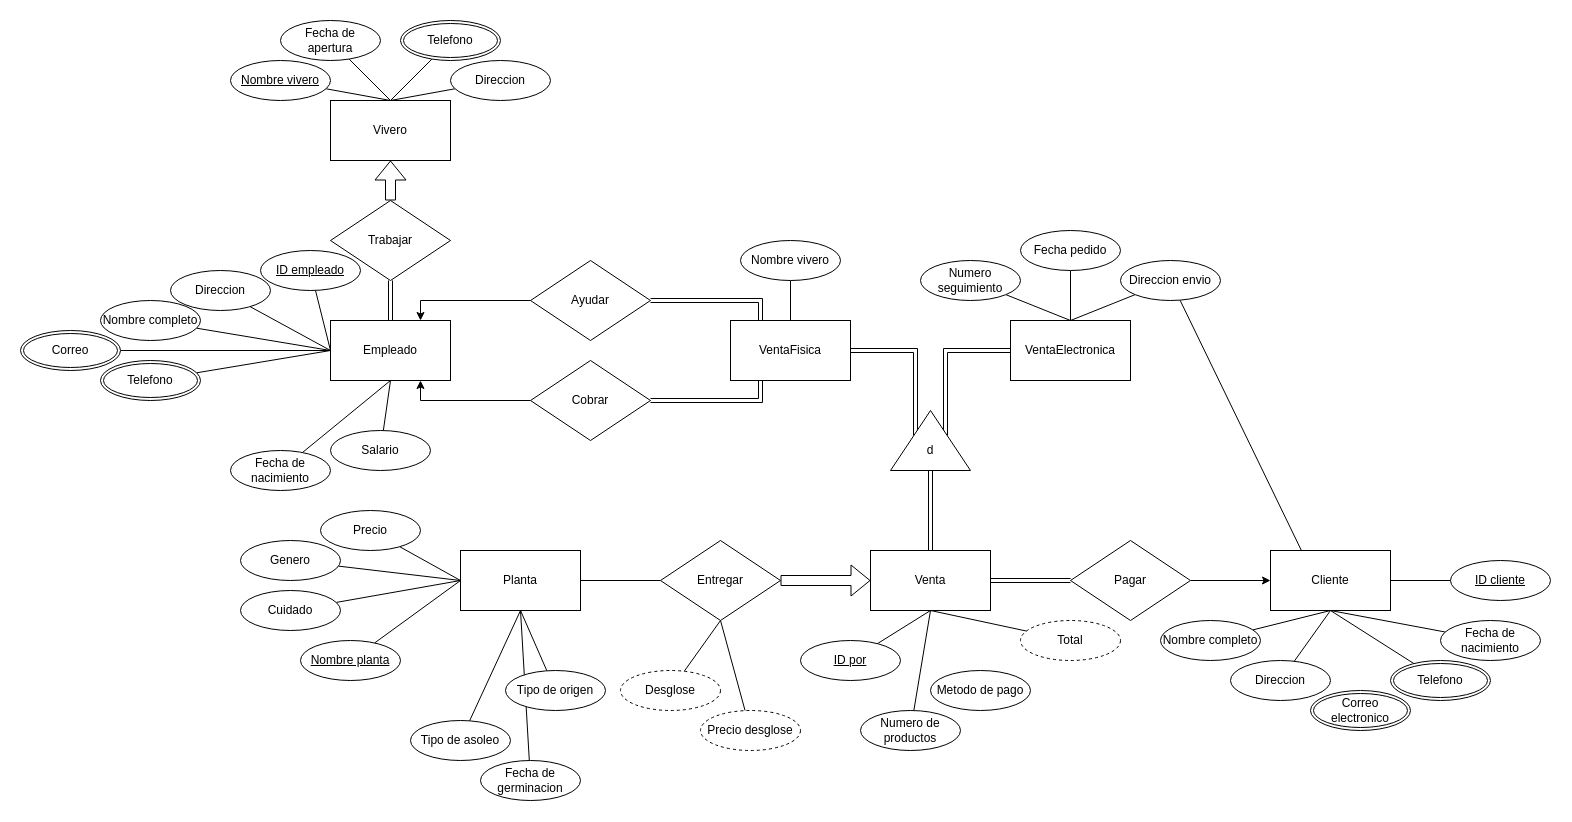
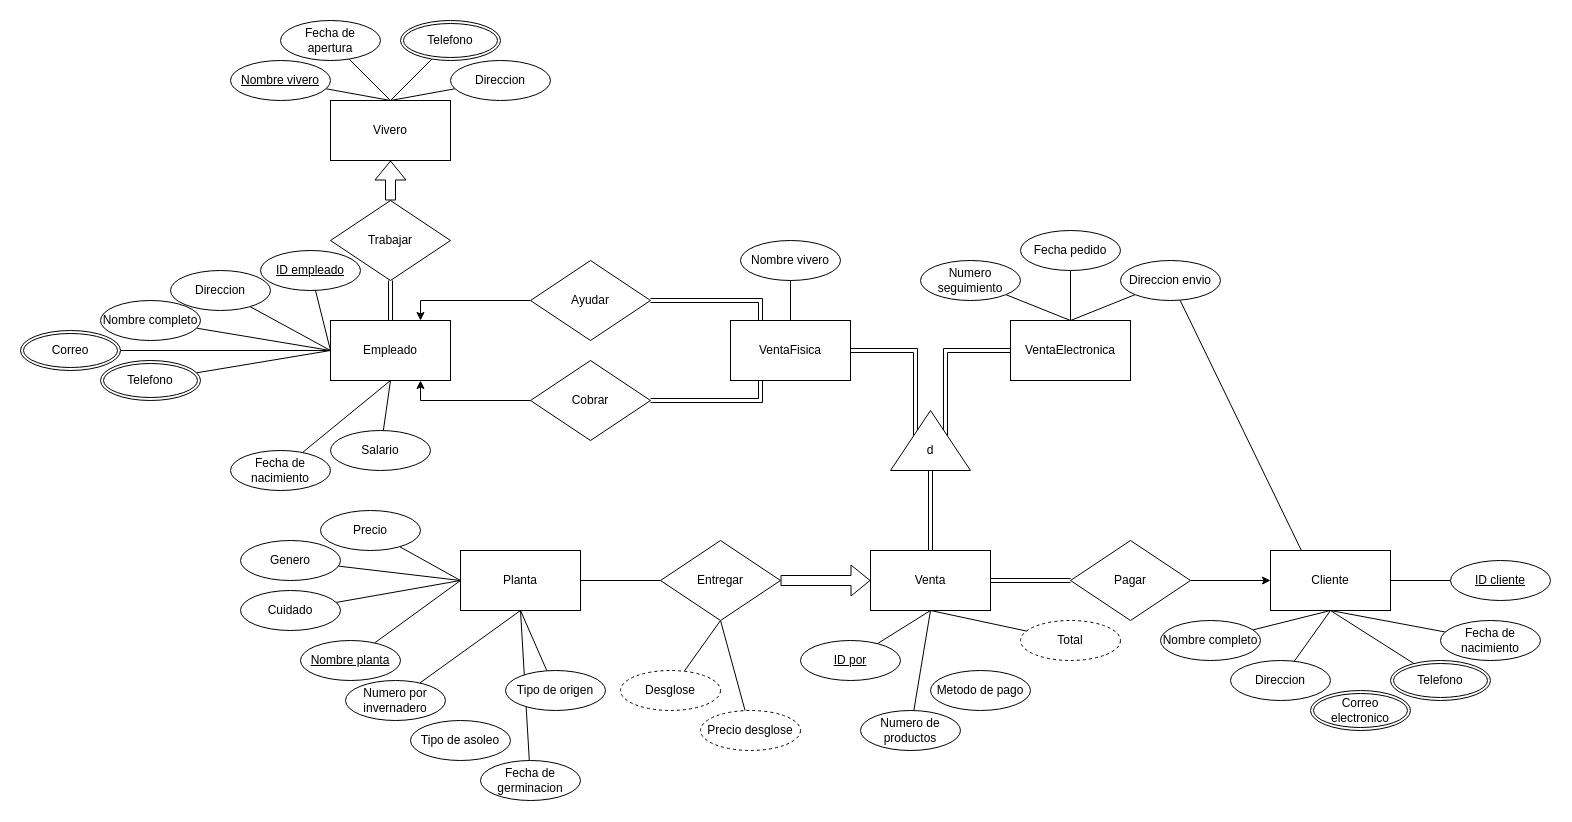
edge "Planta" -- "Numero por invernadero": added
edge "Planta" -- "Tipo de asoleo": removed
node "Numero por invernadero": added
